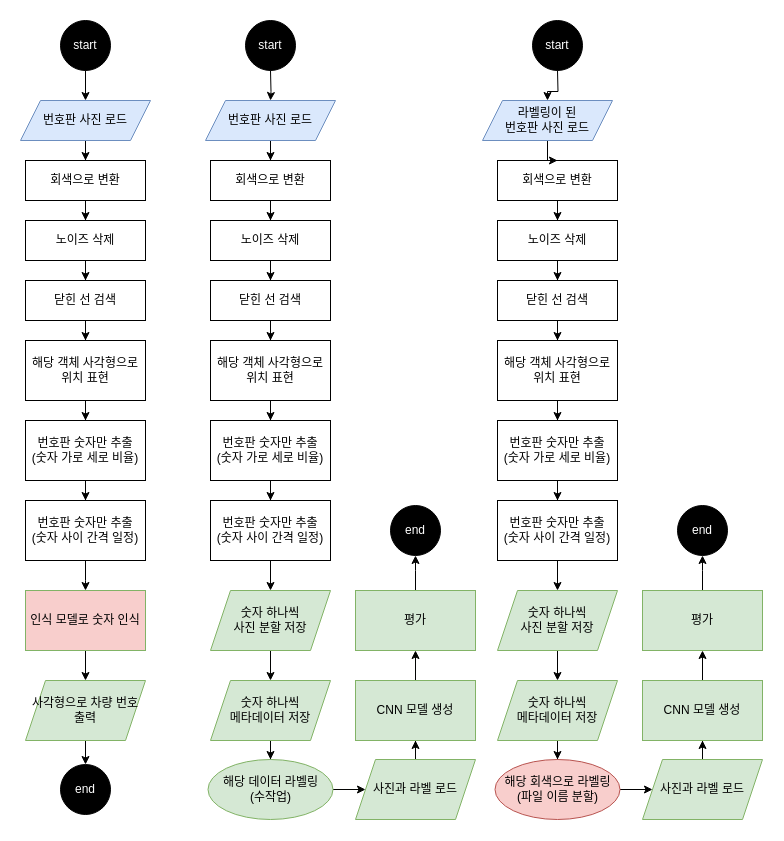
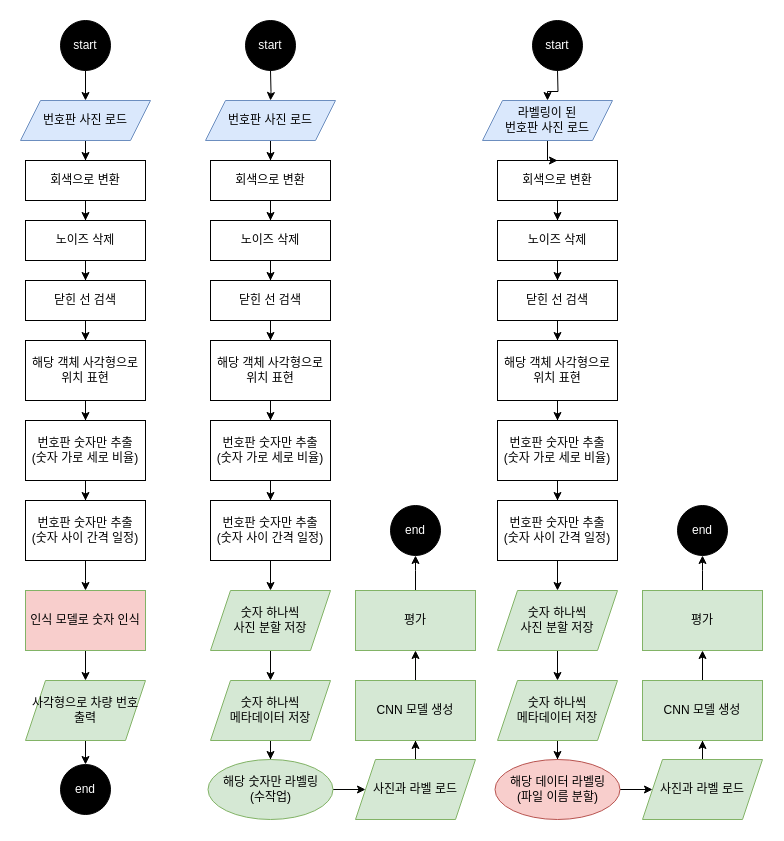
node "해당 데이터 라벨링 (수작업)": label "해당 데이터 라벨링 (수작업)" -> "해당 숫자만 라벨링 (수작업)"
node "해당 회색으로 라벨링 (파일 이름 분할)": label "해당 회색으로 라벨링 (파일 이름 분할)" -> "해당 데이터 라벨링 (파일 이름 분할)"
